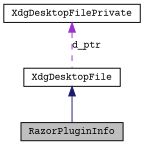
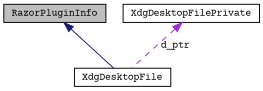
edge "RazorPluginInfo" -> "XdgDesktopFile": reversed
